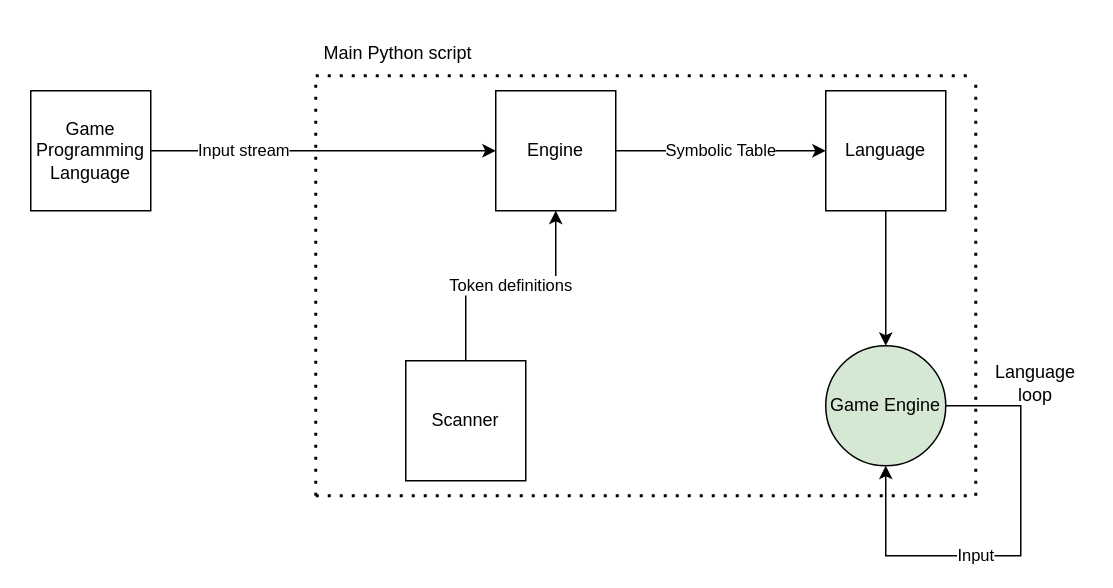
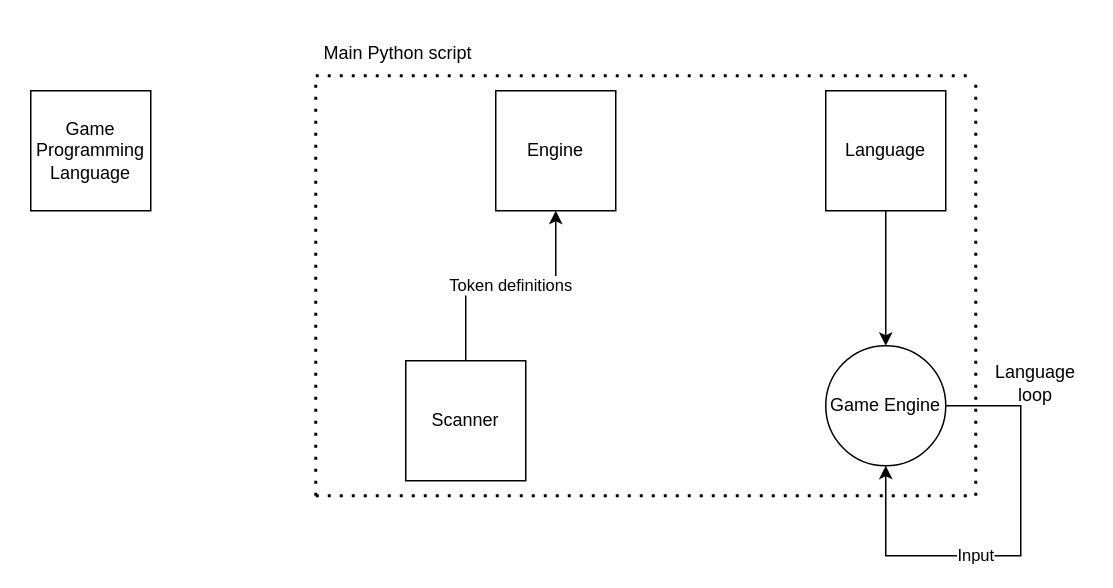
edge "Game Programming Language" -> "Engine": removed, label "Input stream"
edge "Engine" -> "Language": removed, label "Symbolic Table"
node "Game Engine": fillcolor #d5e8d4 -> #ffffff
